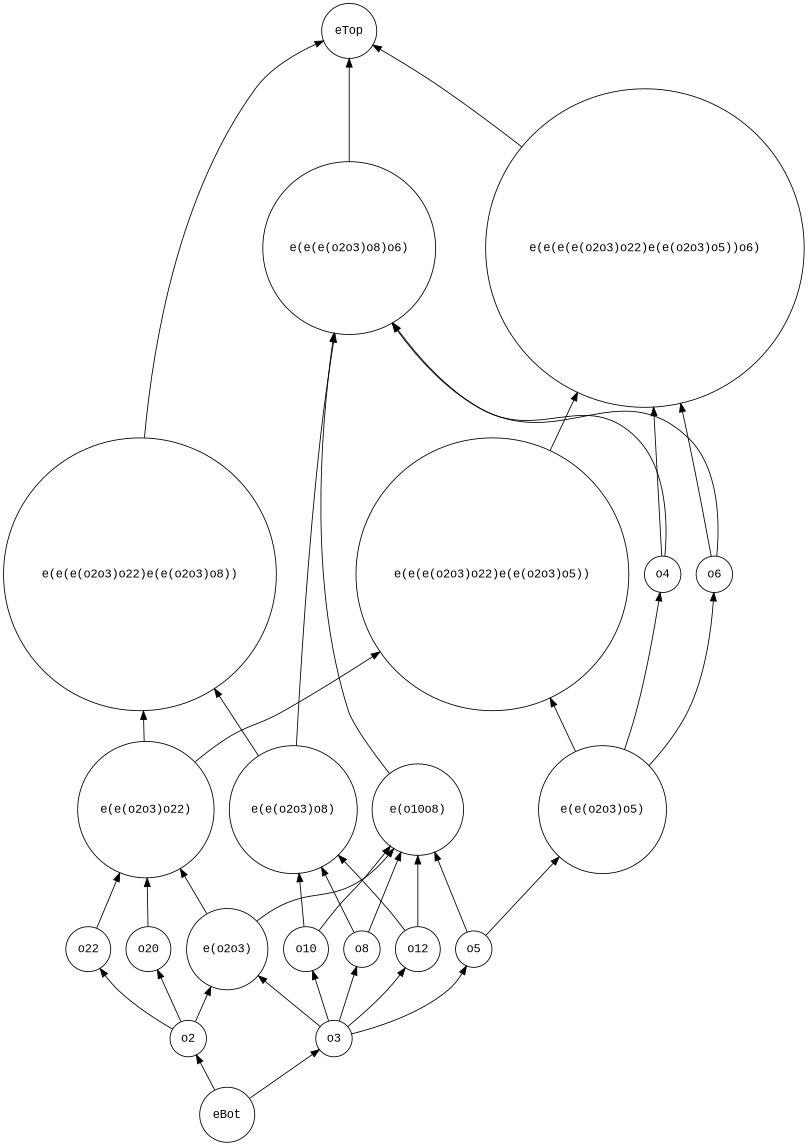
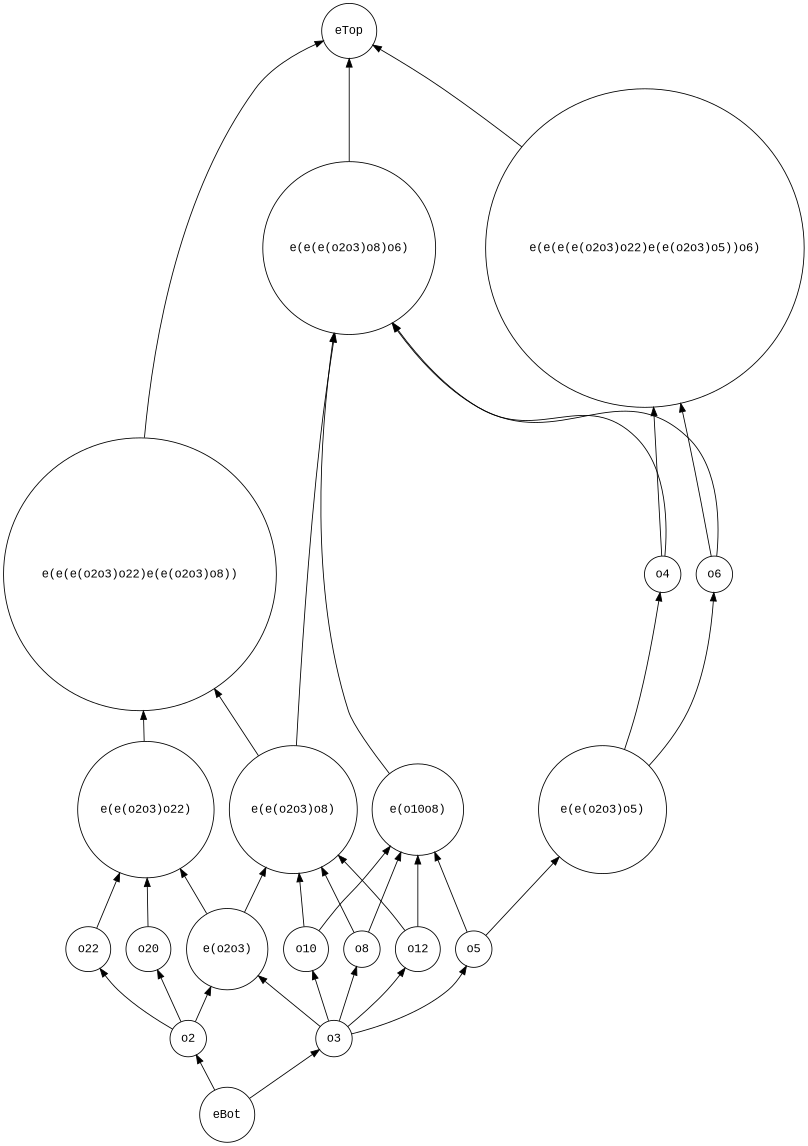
node "e(e(e(o2o3)o22)e(e(o2o3)o5))": removed
edge "e(o2o3)" -> "e(o10o8)": now "e(o2o3)" -> "e(e(o2o3)o8)"
